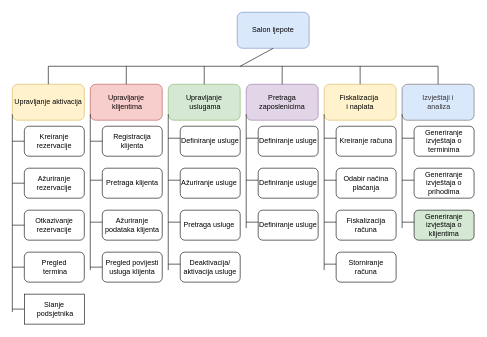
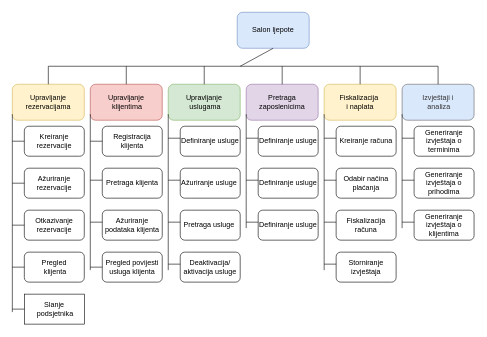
node "Upravljanje aktivacija": label "Upravljanje aktivacija" -> "Upravljanje rezervacijama"
node "Generiranje izvještaja o klijentima": fillcolor #d5e8d4 -> #ffffff
node "Pregled termina": label "Pregled termina" -> "Pregled klijenta"
node "Storniranje računa": label "Storniranje računa" -> "Storniranje izvještaja"
